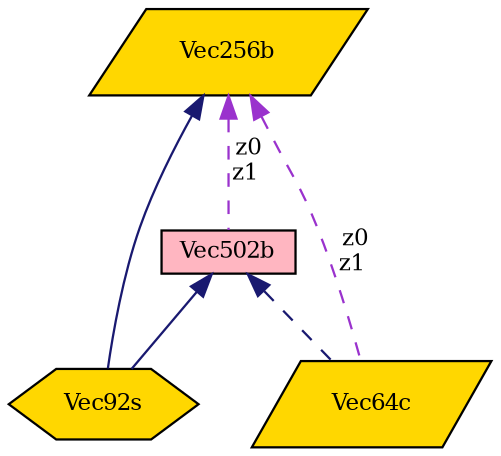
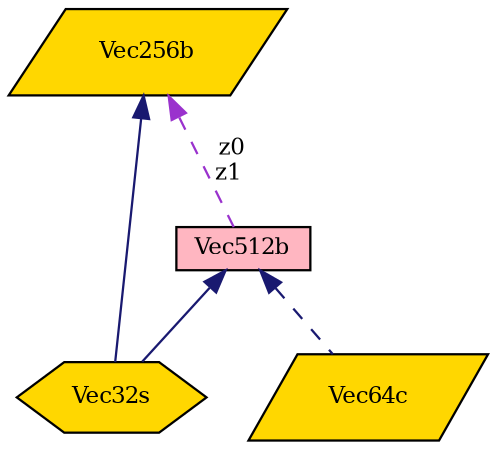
edge "Vec64c" -> "Vec256b": removed, label "z0 z1"
node "Vec502b": label "Vec502b" -> "Vec512b"
node "Vec92s": label "Vec92s" -> "Vec32s"
